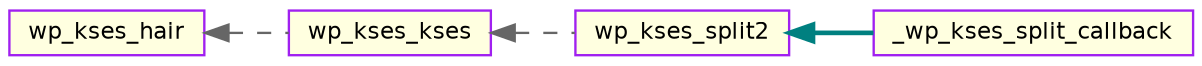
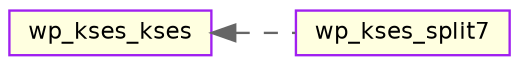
node "wp_kses_hair": removed
node "wp_kses_split2": label "wp_kses_split2" -> "wp_kses_split7"
node "_wp_kses_split_callback": removed
